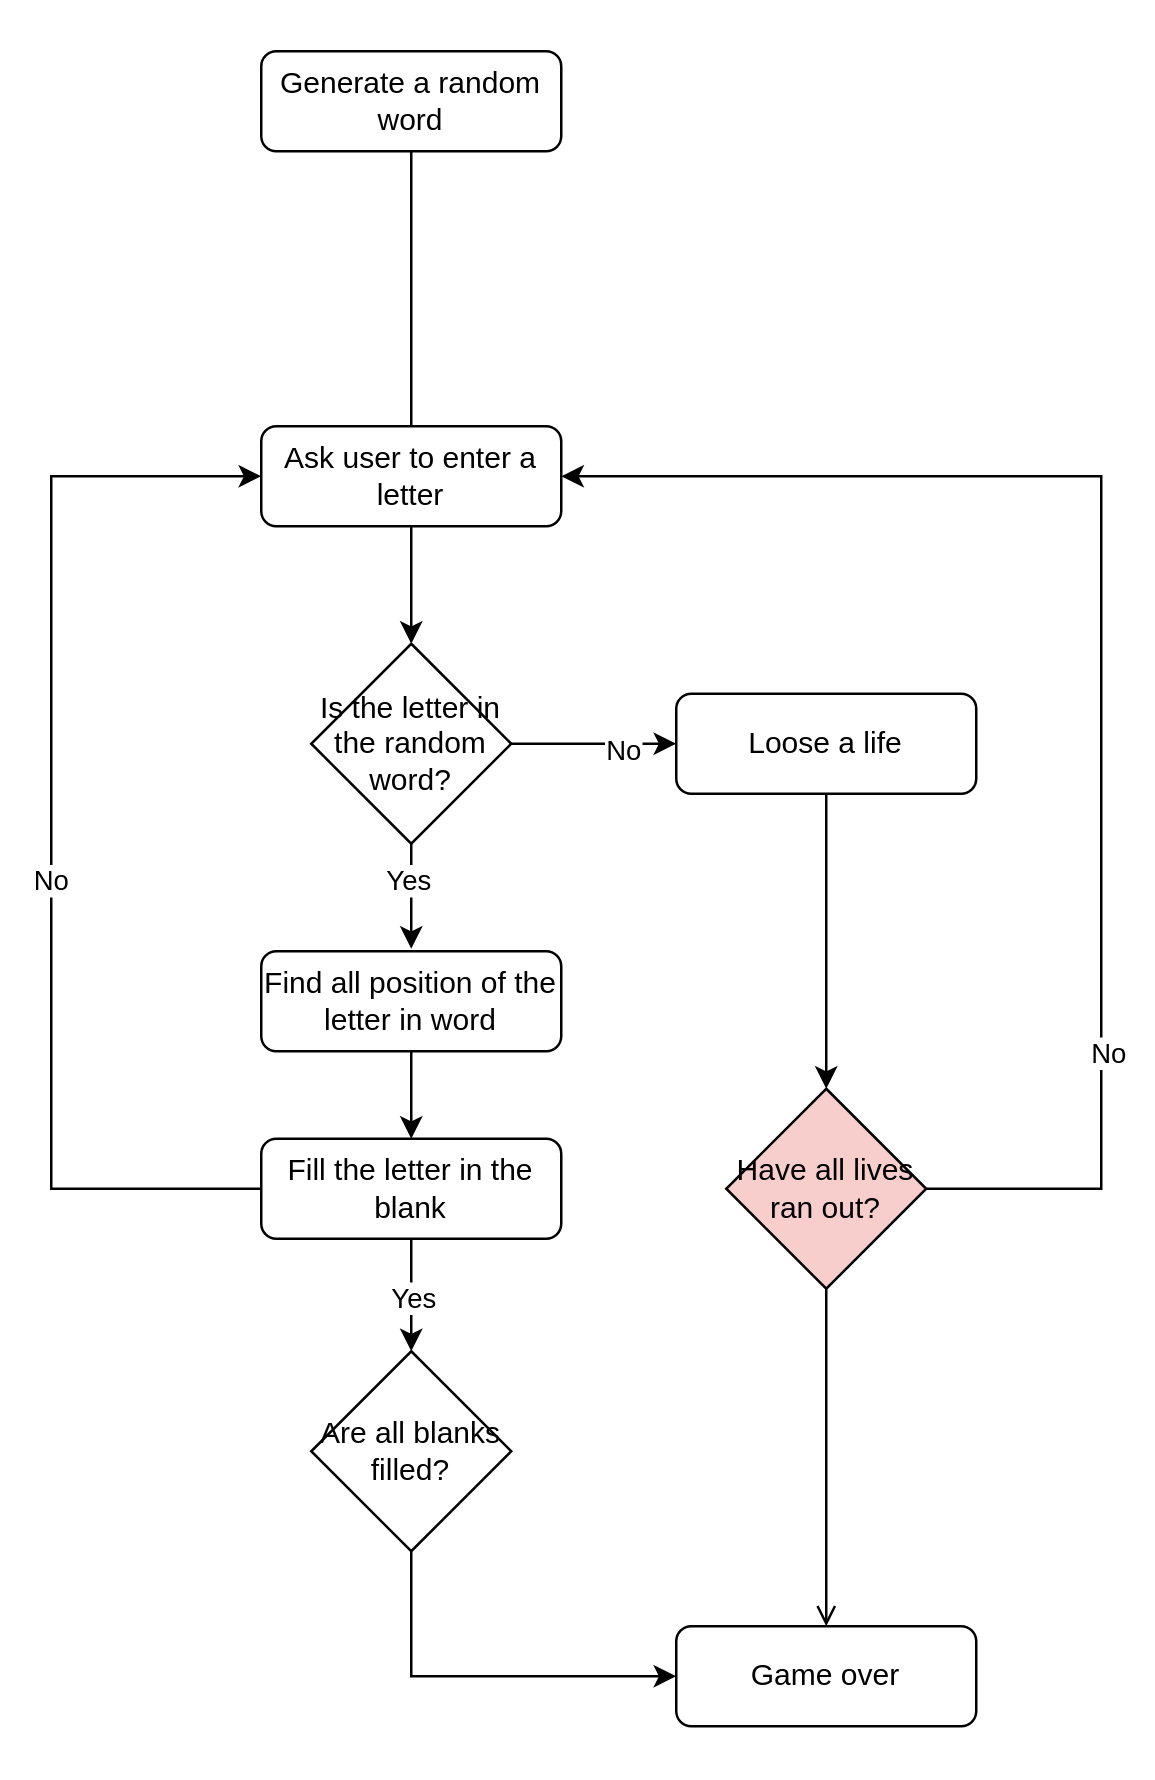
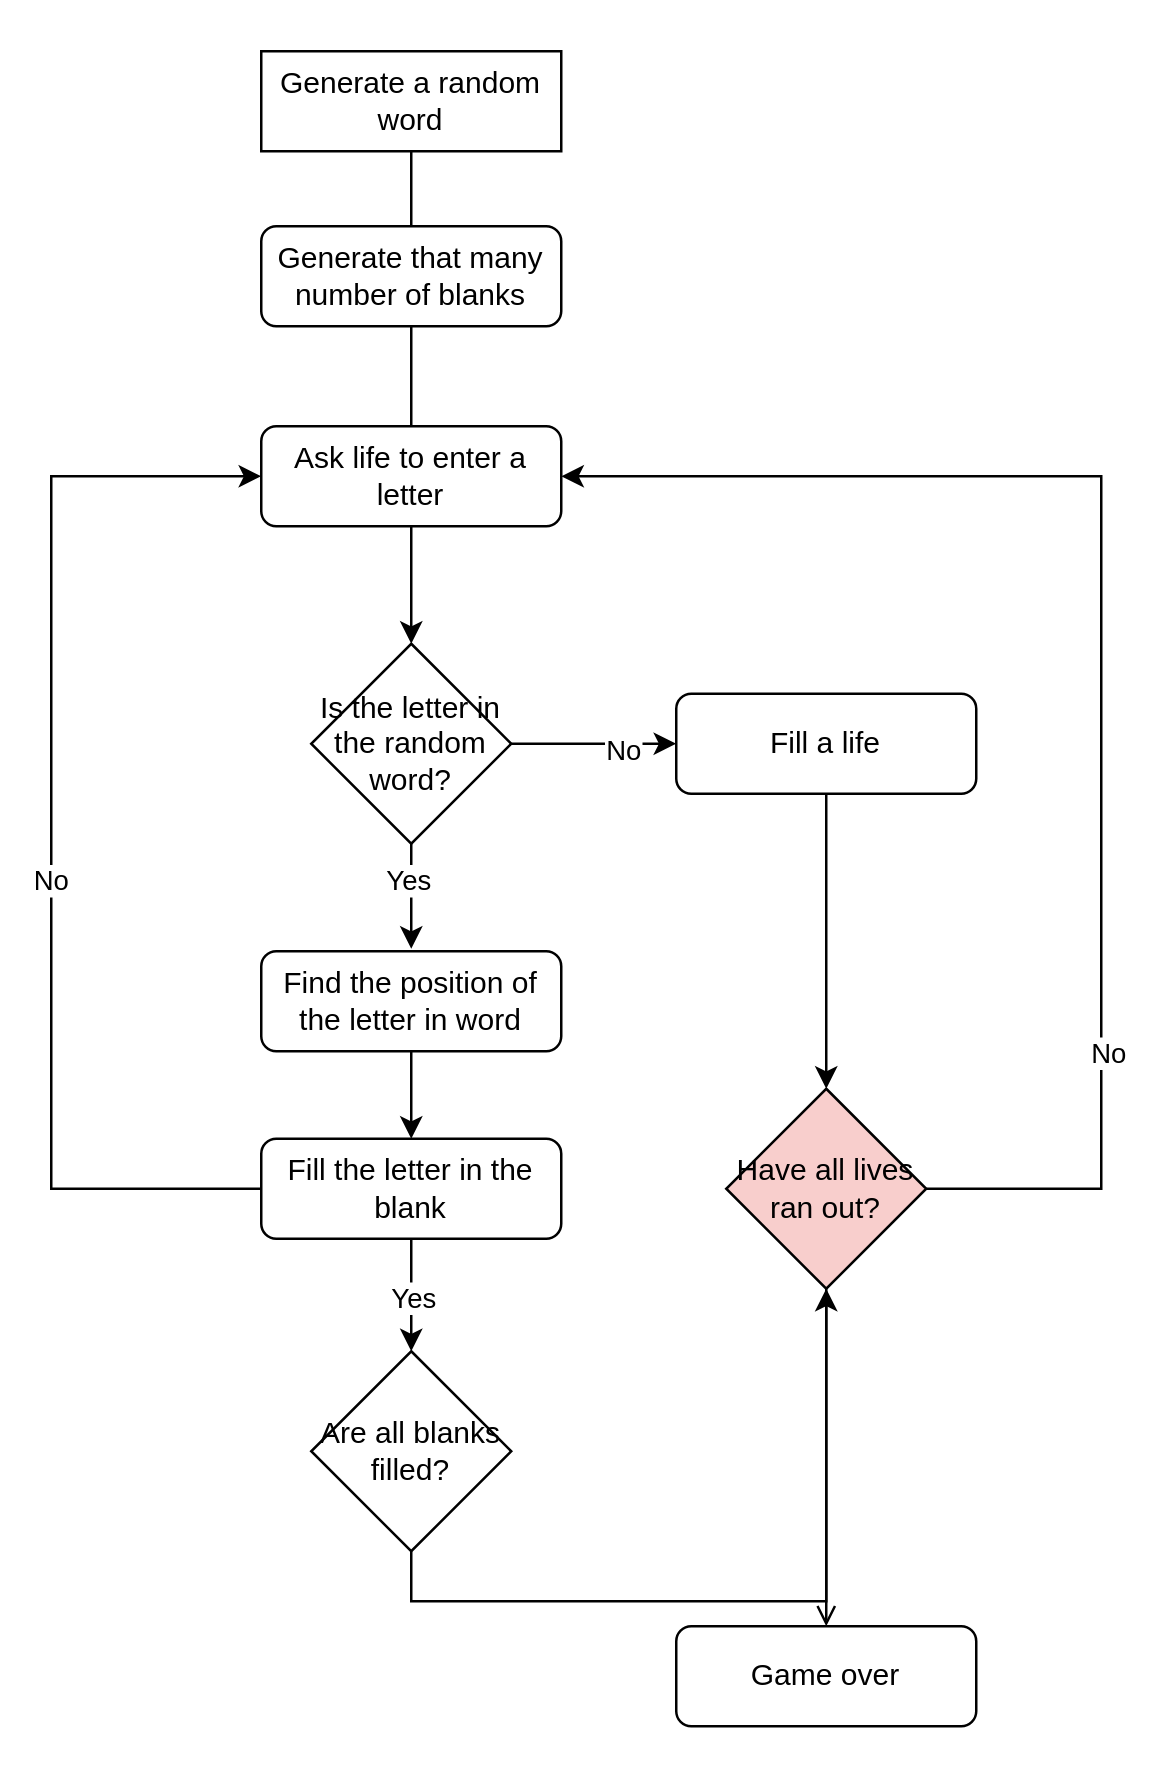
node "Generate a random word": shape rounded rectangle -> rectangle
node "Generate that many number of blanks": added
node "Ask user to enter a letter": label "Ask user to enter a letter" -> "Ask life to enter a letter"
node "Loose a life": label "Loose a life" -> "Fill a life"
node "Find all position of the letter in word": label "Find all position of the letter in word" -> "Find the position of the letter in word"
edge "Are all blanks filled?" -> "Game over": now "Are all blanks filled?" -> "Have all lives ran out?"
